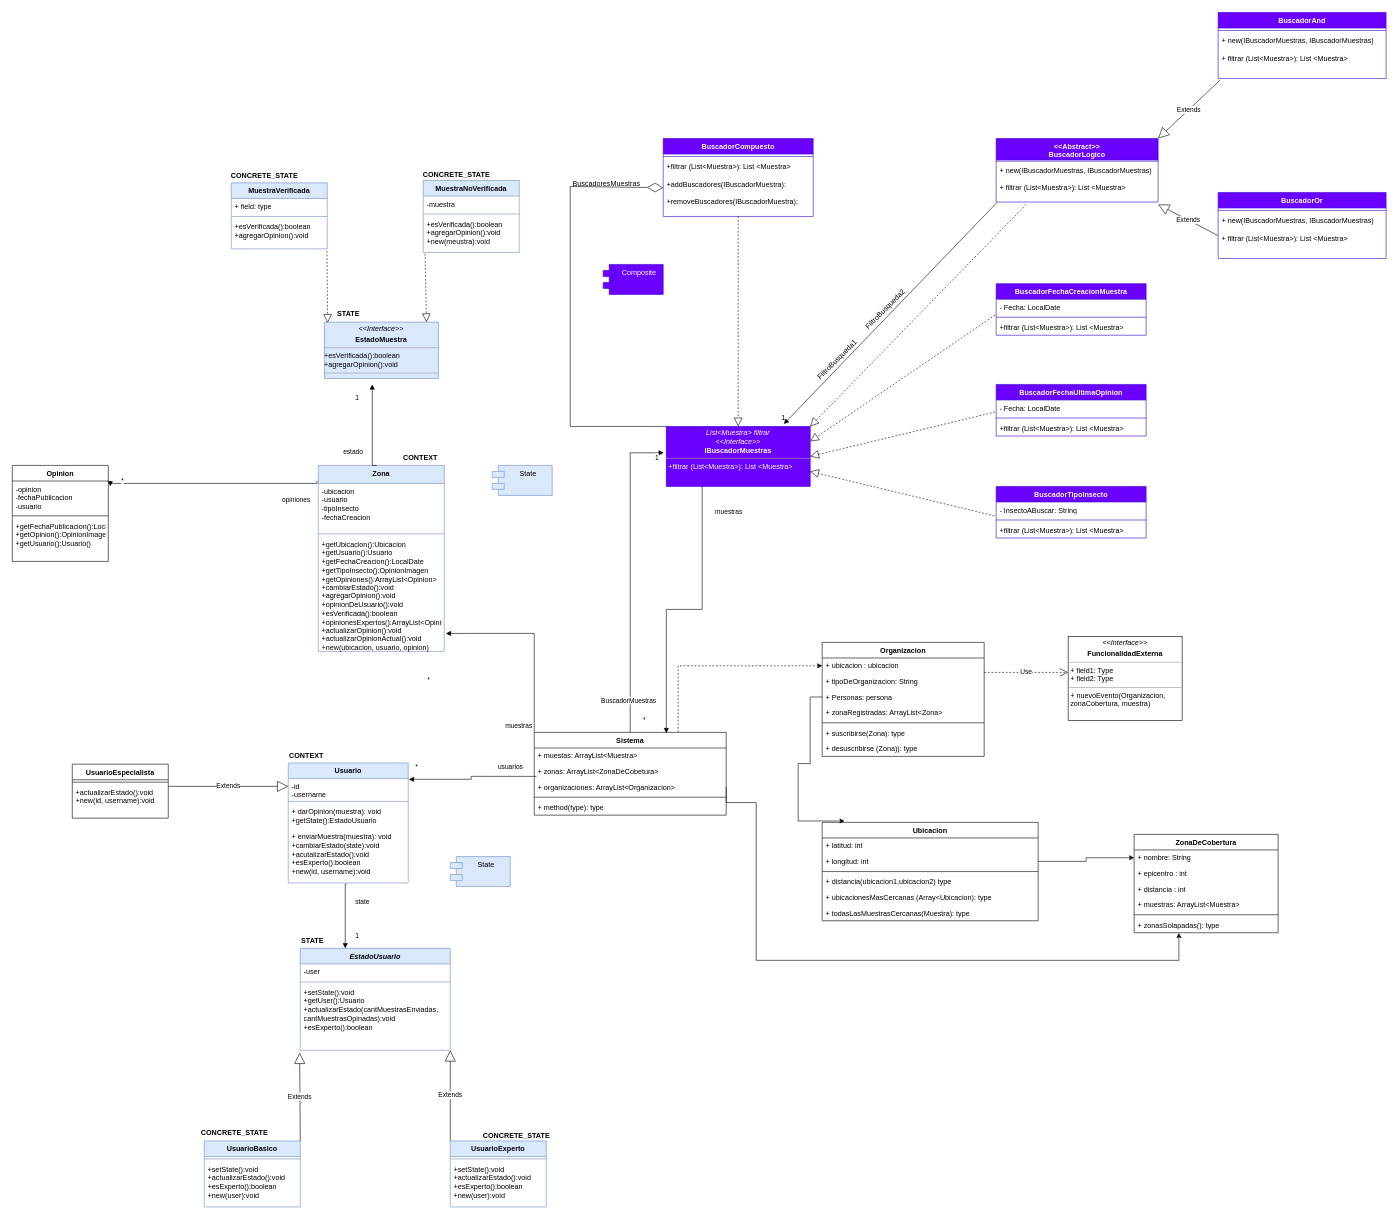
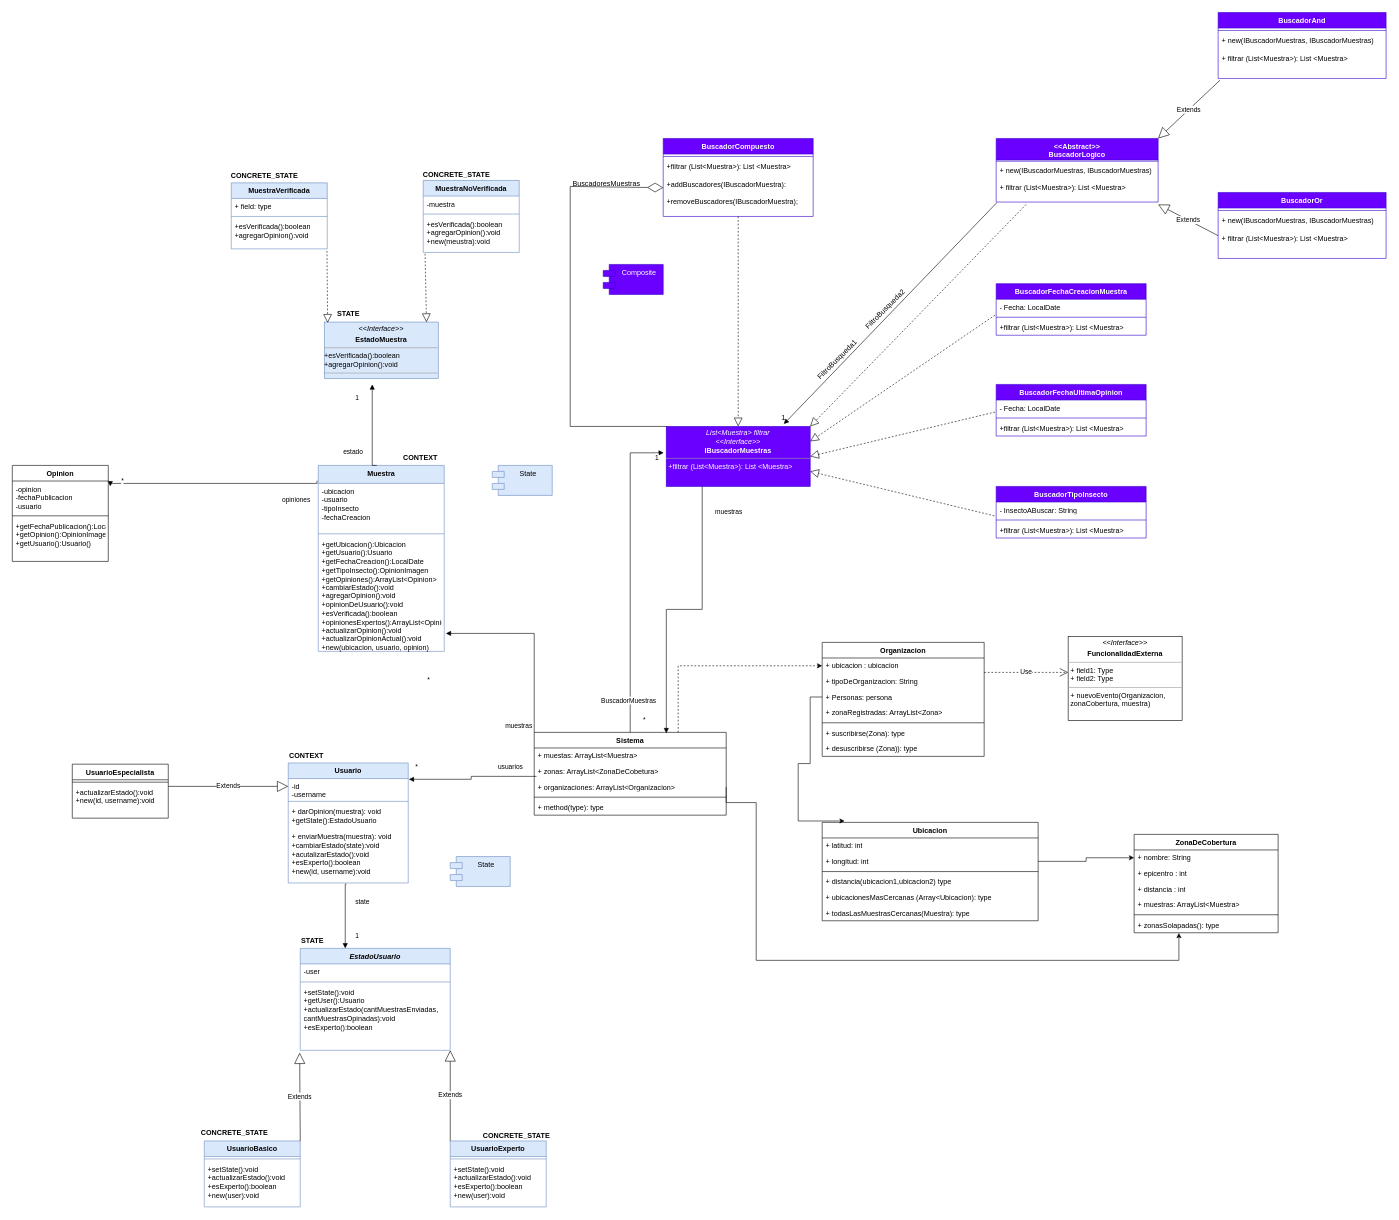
node "Zona": label "Zona" -> "Muestra"
